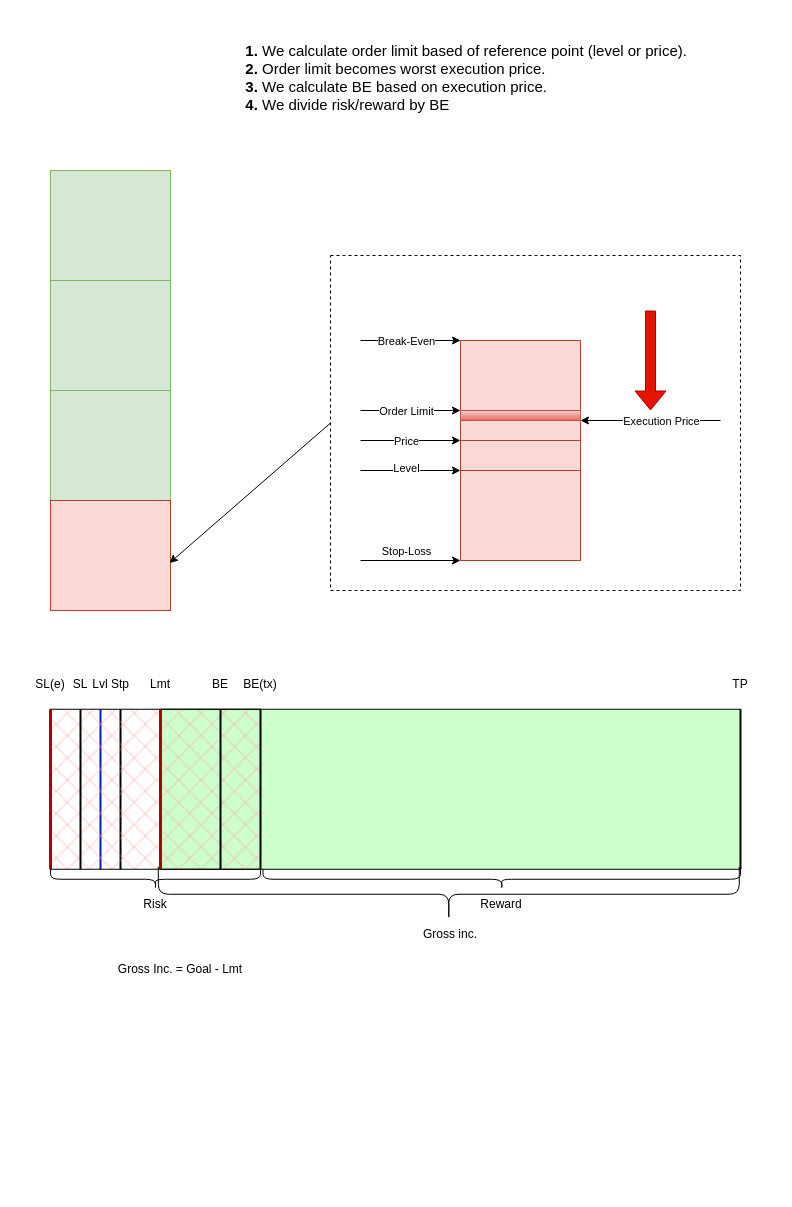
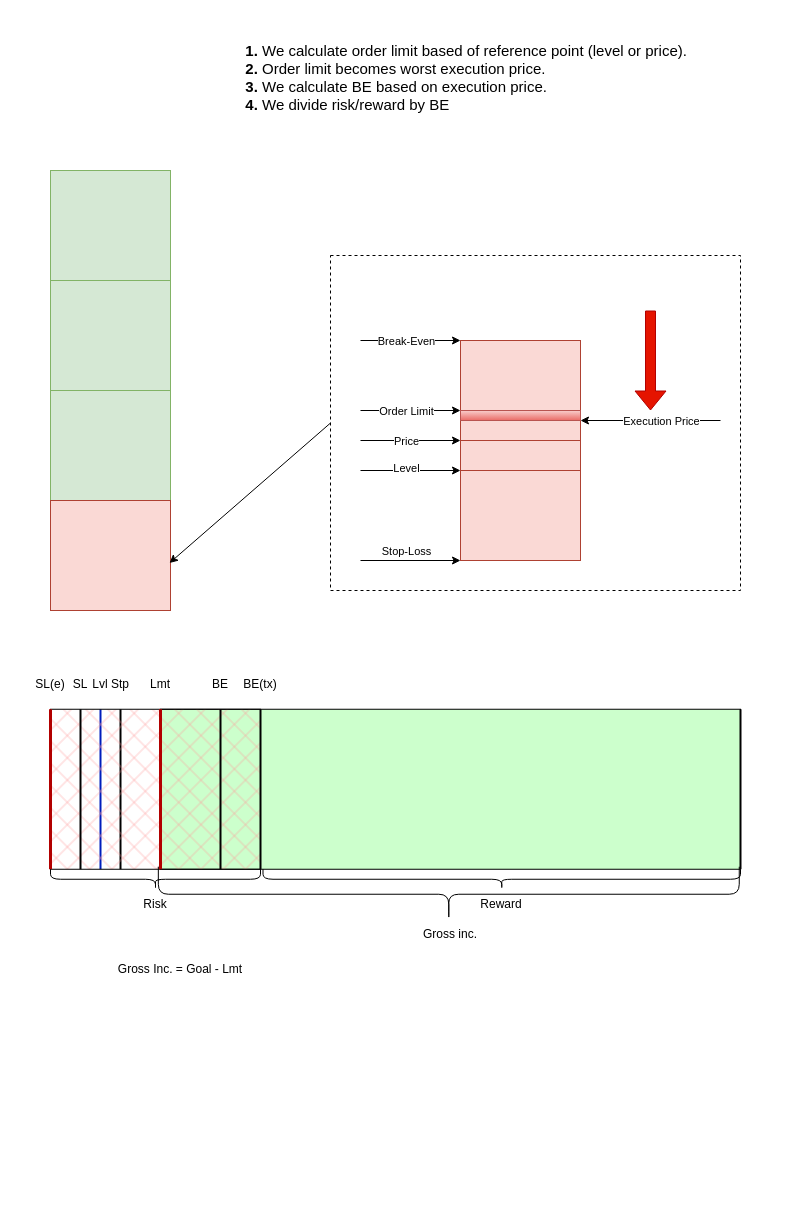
node "TP": removed
